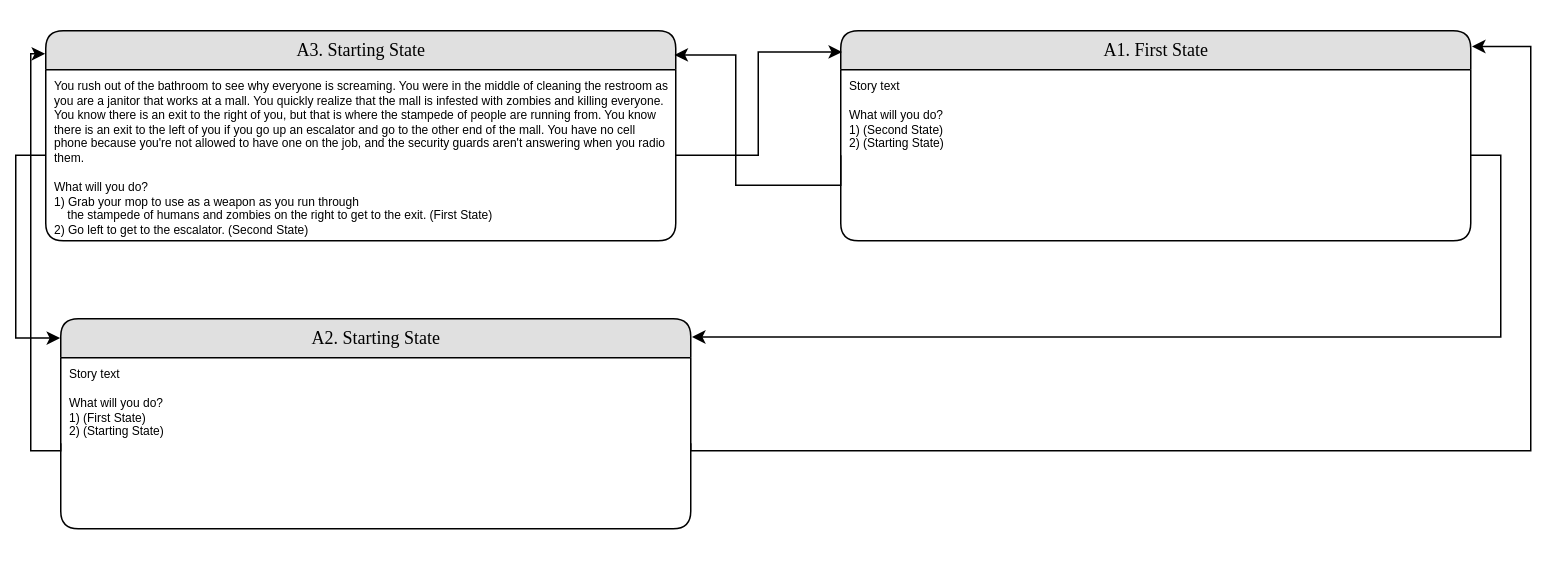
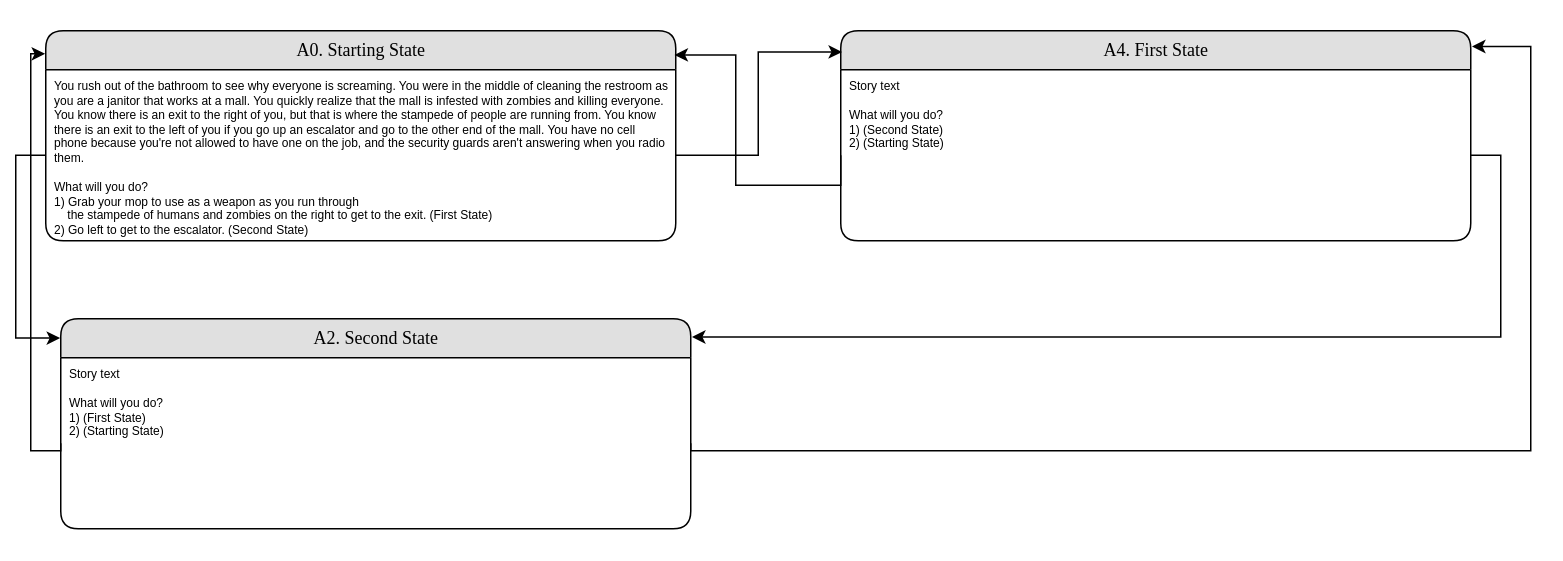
node "A3. Starting State": label "A3. Starting State" -> "A0. Starting State"
node "A1. First State": label "A1. First State" -> "A4. First State"
node "A2. Starting State": label "A2. Starting State" -> "A2. Second State"
